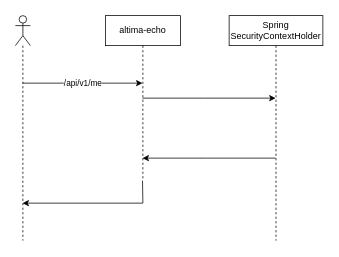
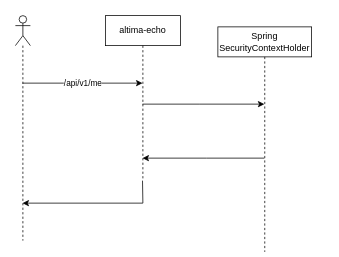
node "Spring SecurityContextHolder": moved (276, 128) -> (265, 139)
